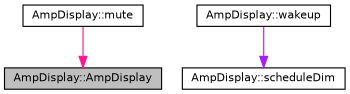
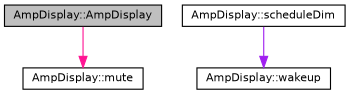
edge "AmpDisplay::mute" -> "AmpDisplay::AmpDisplay": reversed
edge "AmpDisplay::wakeup" -> "AmpDisplay::scheduleDim": reversed
